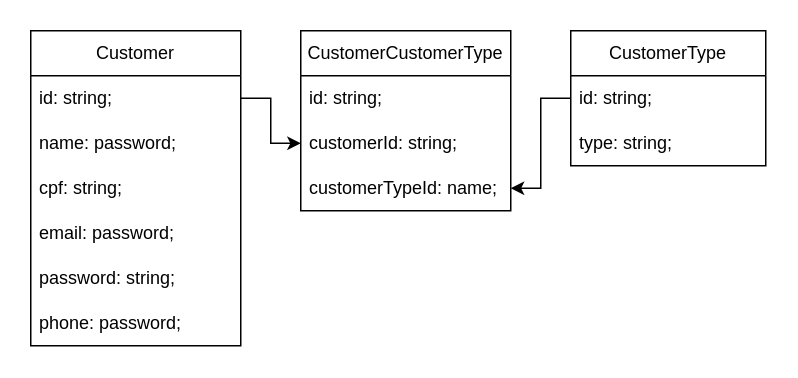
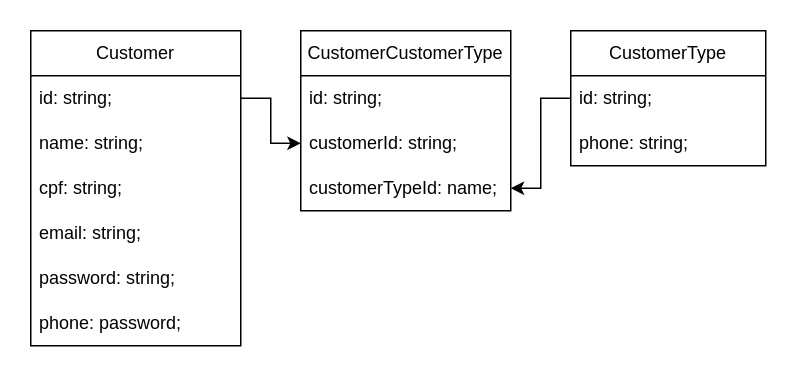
node "name: password;": label "name: password;" -> "name: string;"
node "type: string;": label "type: string;" -> "phone: string;"
node "email: password;": label "email: password;" -> "email: string;"
